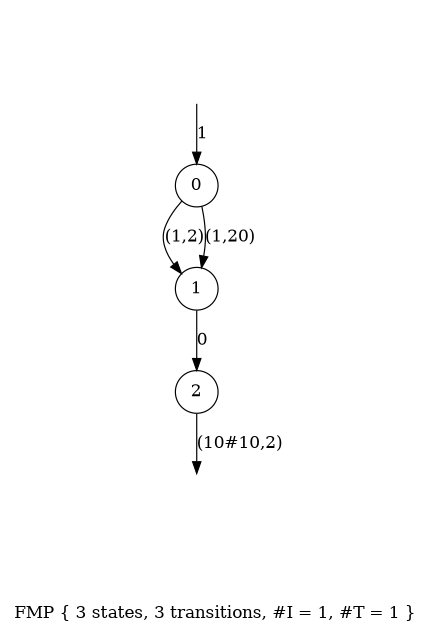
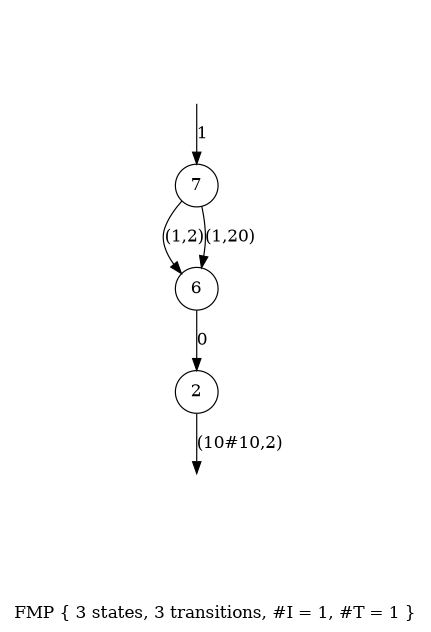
node "0": label "0" -> "7"
node "1": label "1" -> "6"
